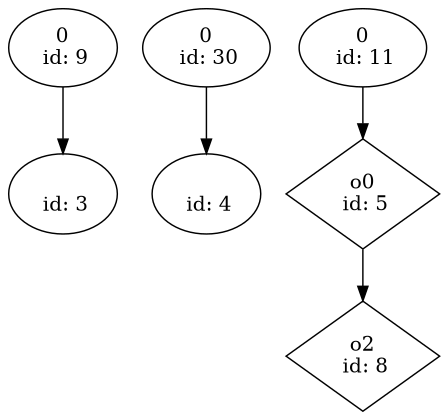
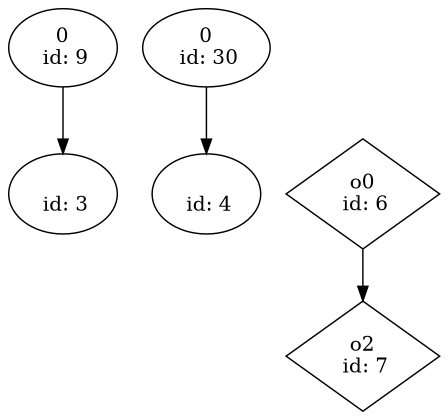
node "0 id: 11": removed
node "o0 id: 5": label "o0 id: 5" -> "o0 id: 6"
node "o2 id: 8": label "o2 id: 8" -> "o2 id: 7"
